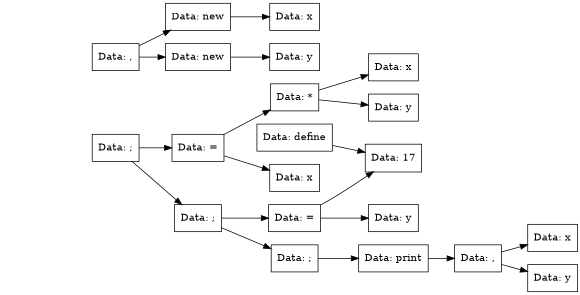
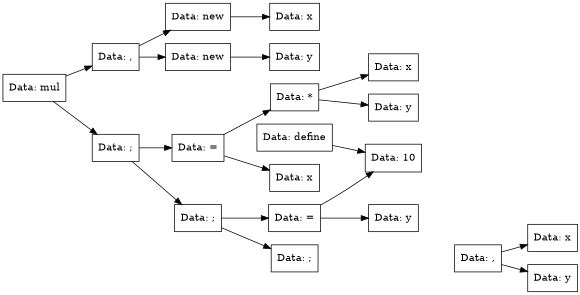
node "Data: mul": added
node "Data: 17": label "Data: 17" -> "Data: 10"
node "Data: print": removed
